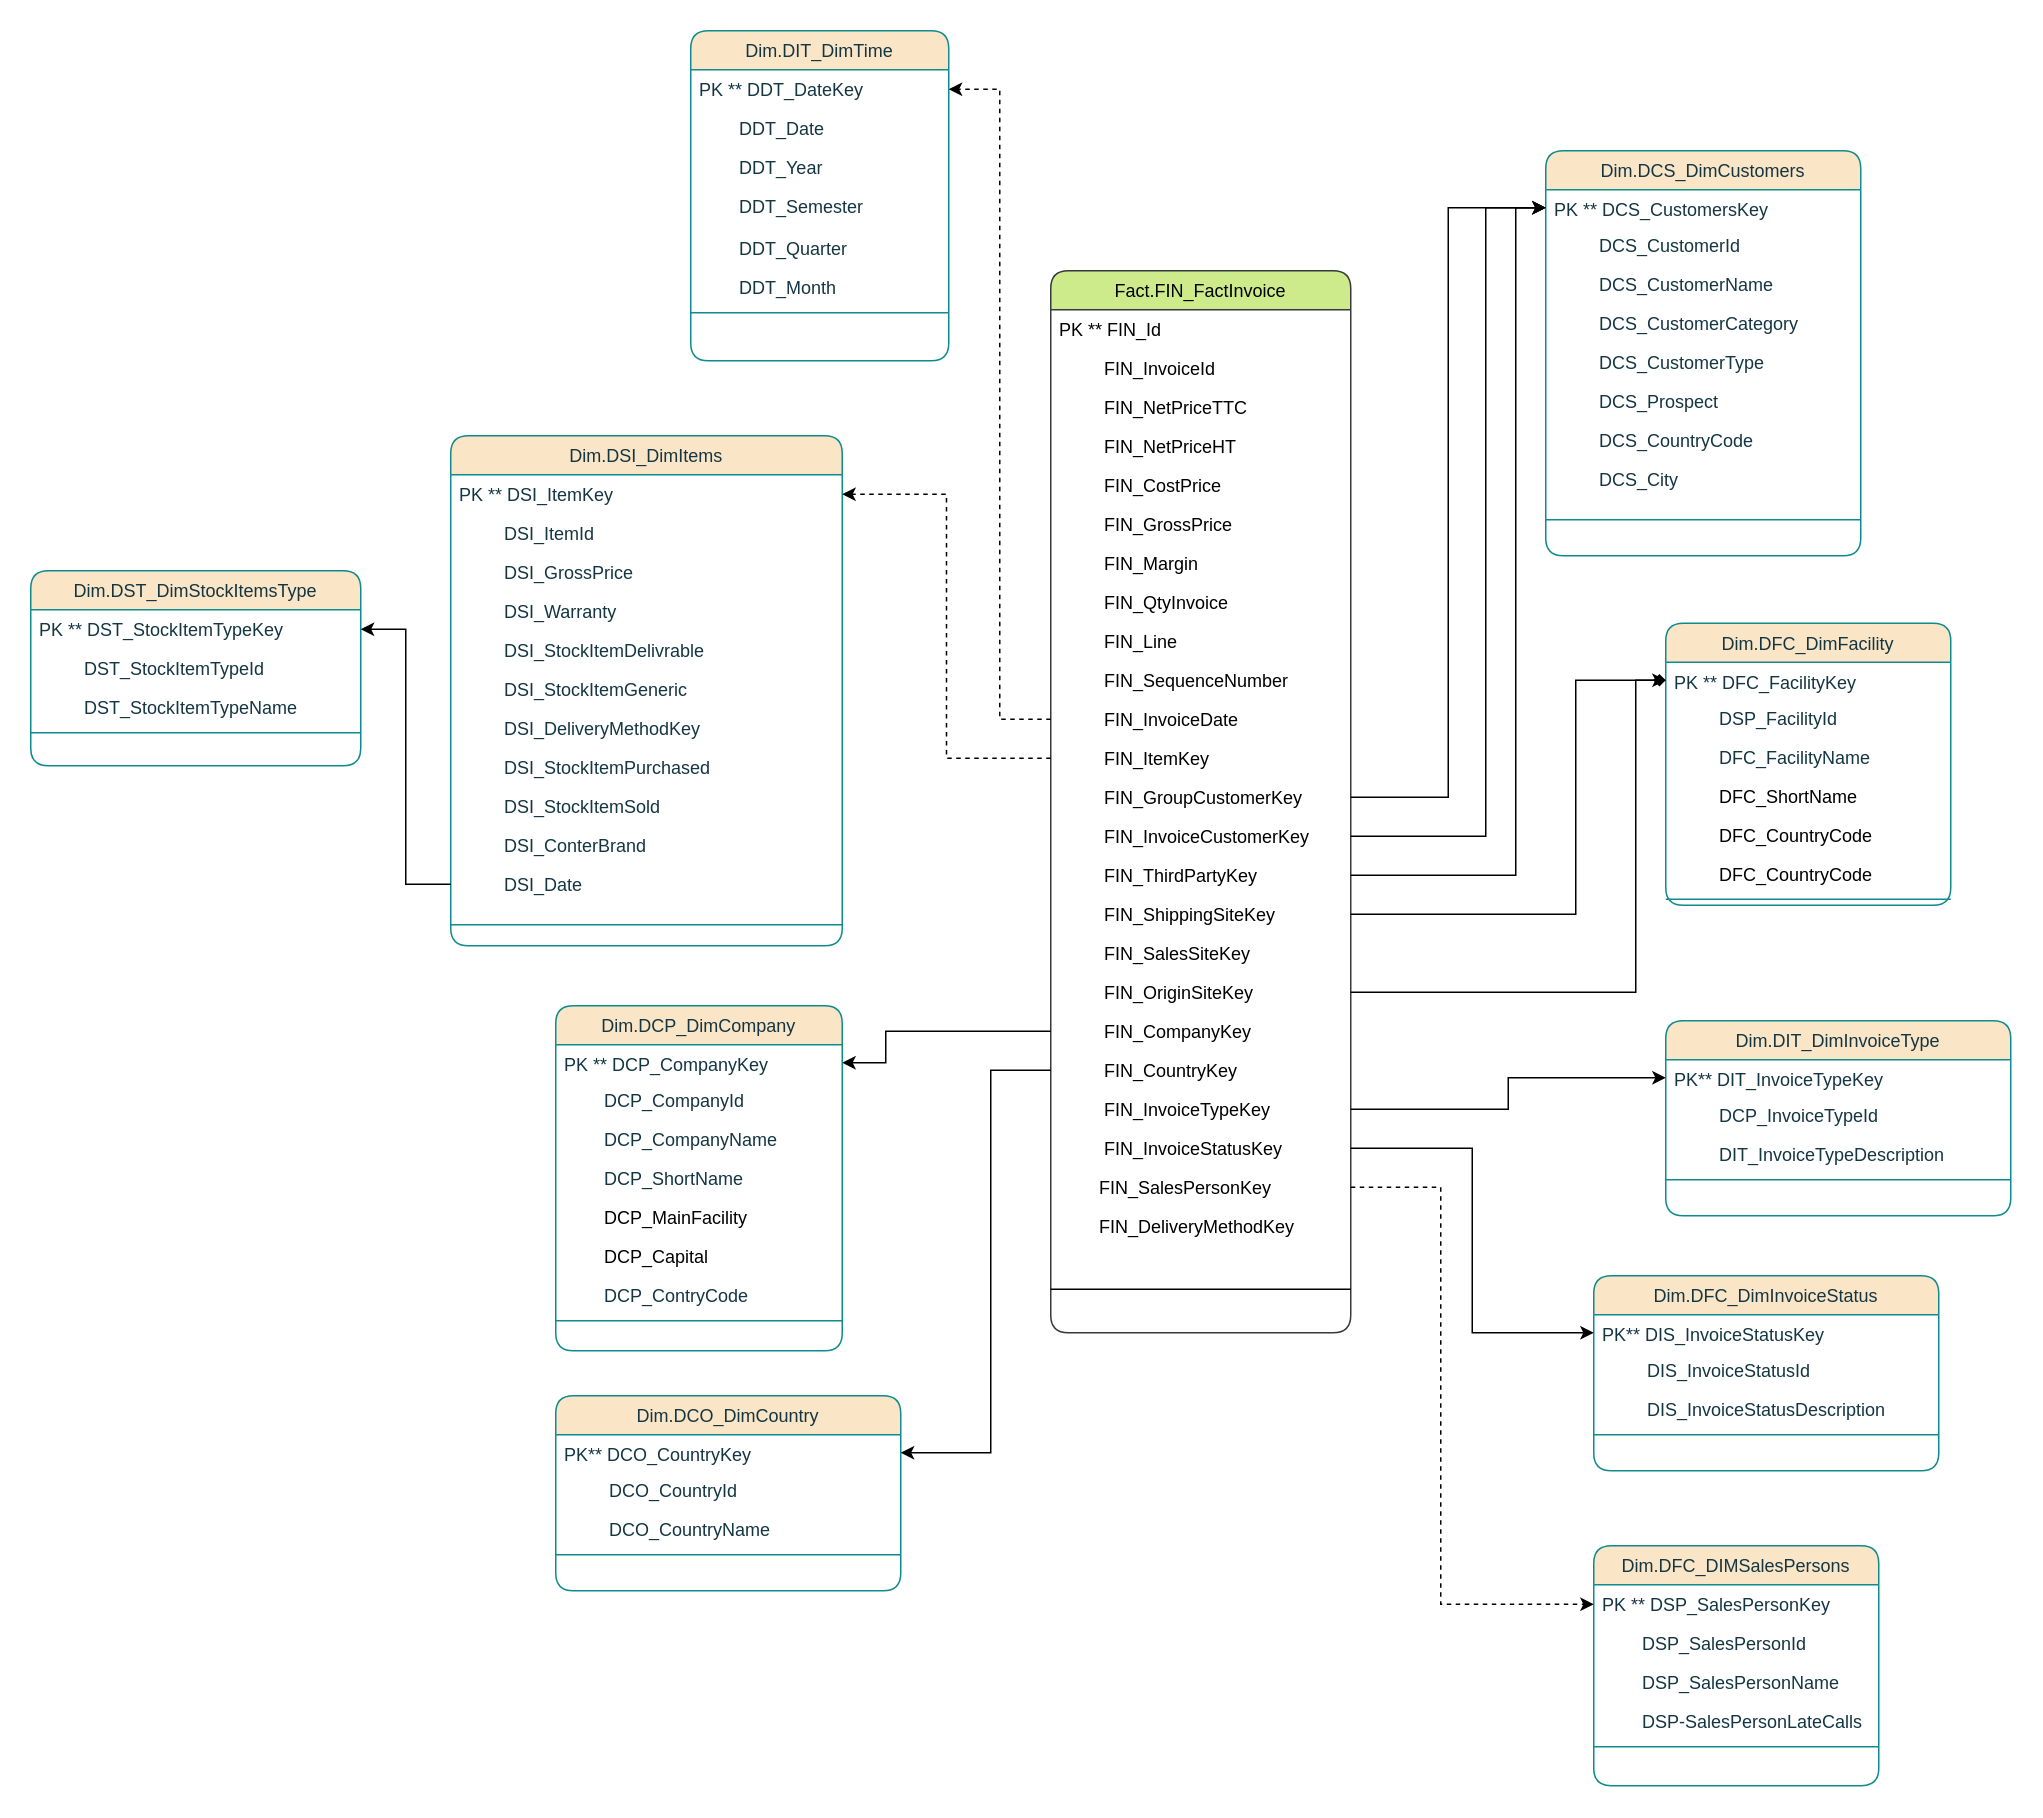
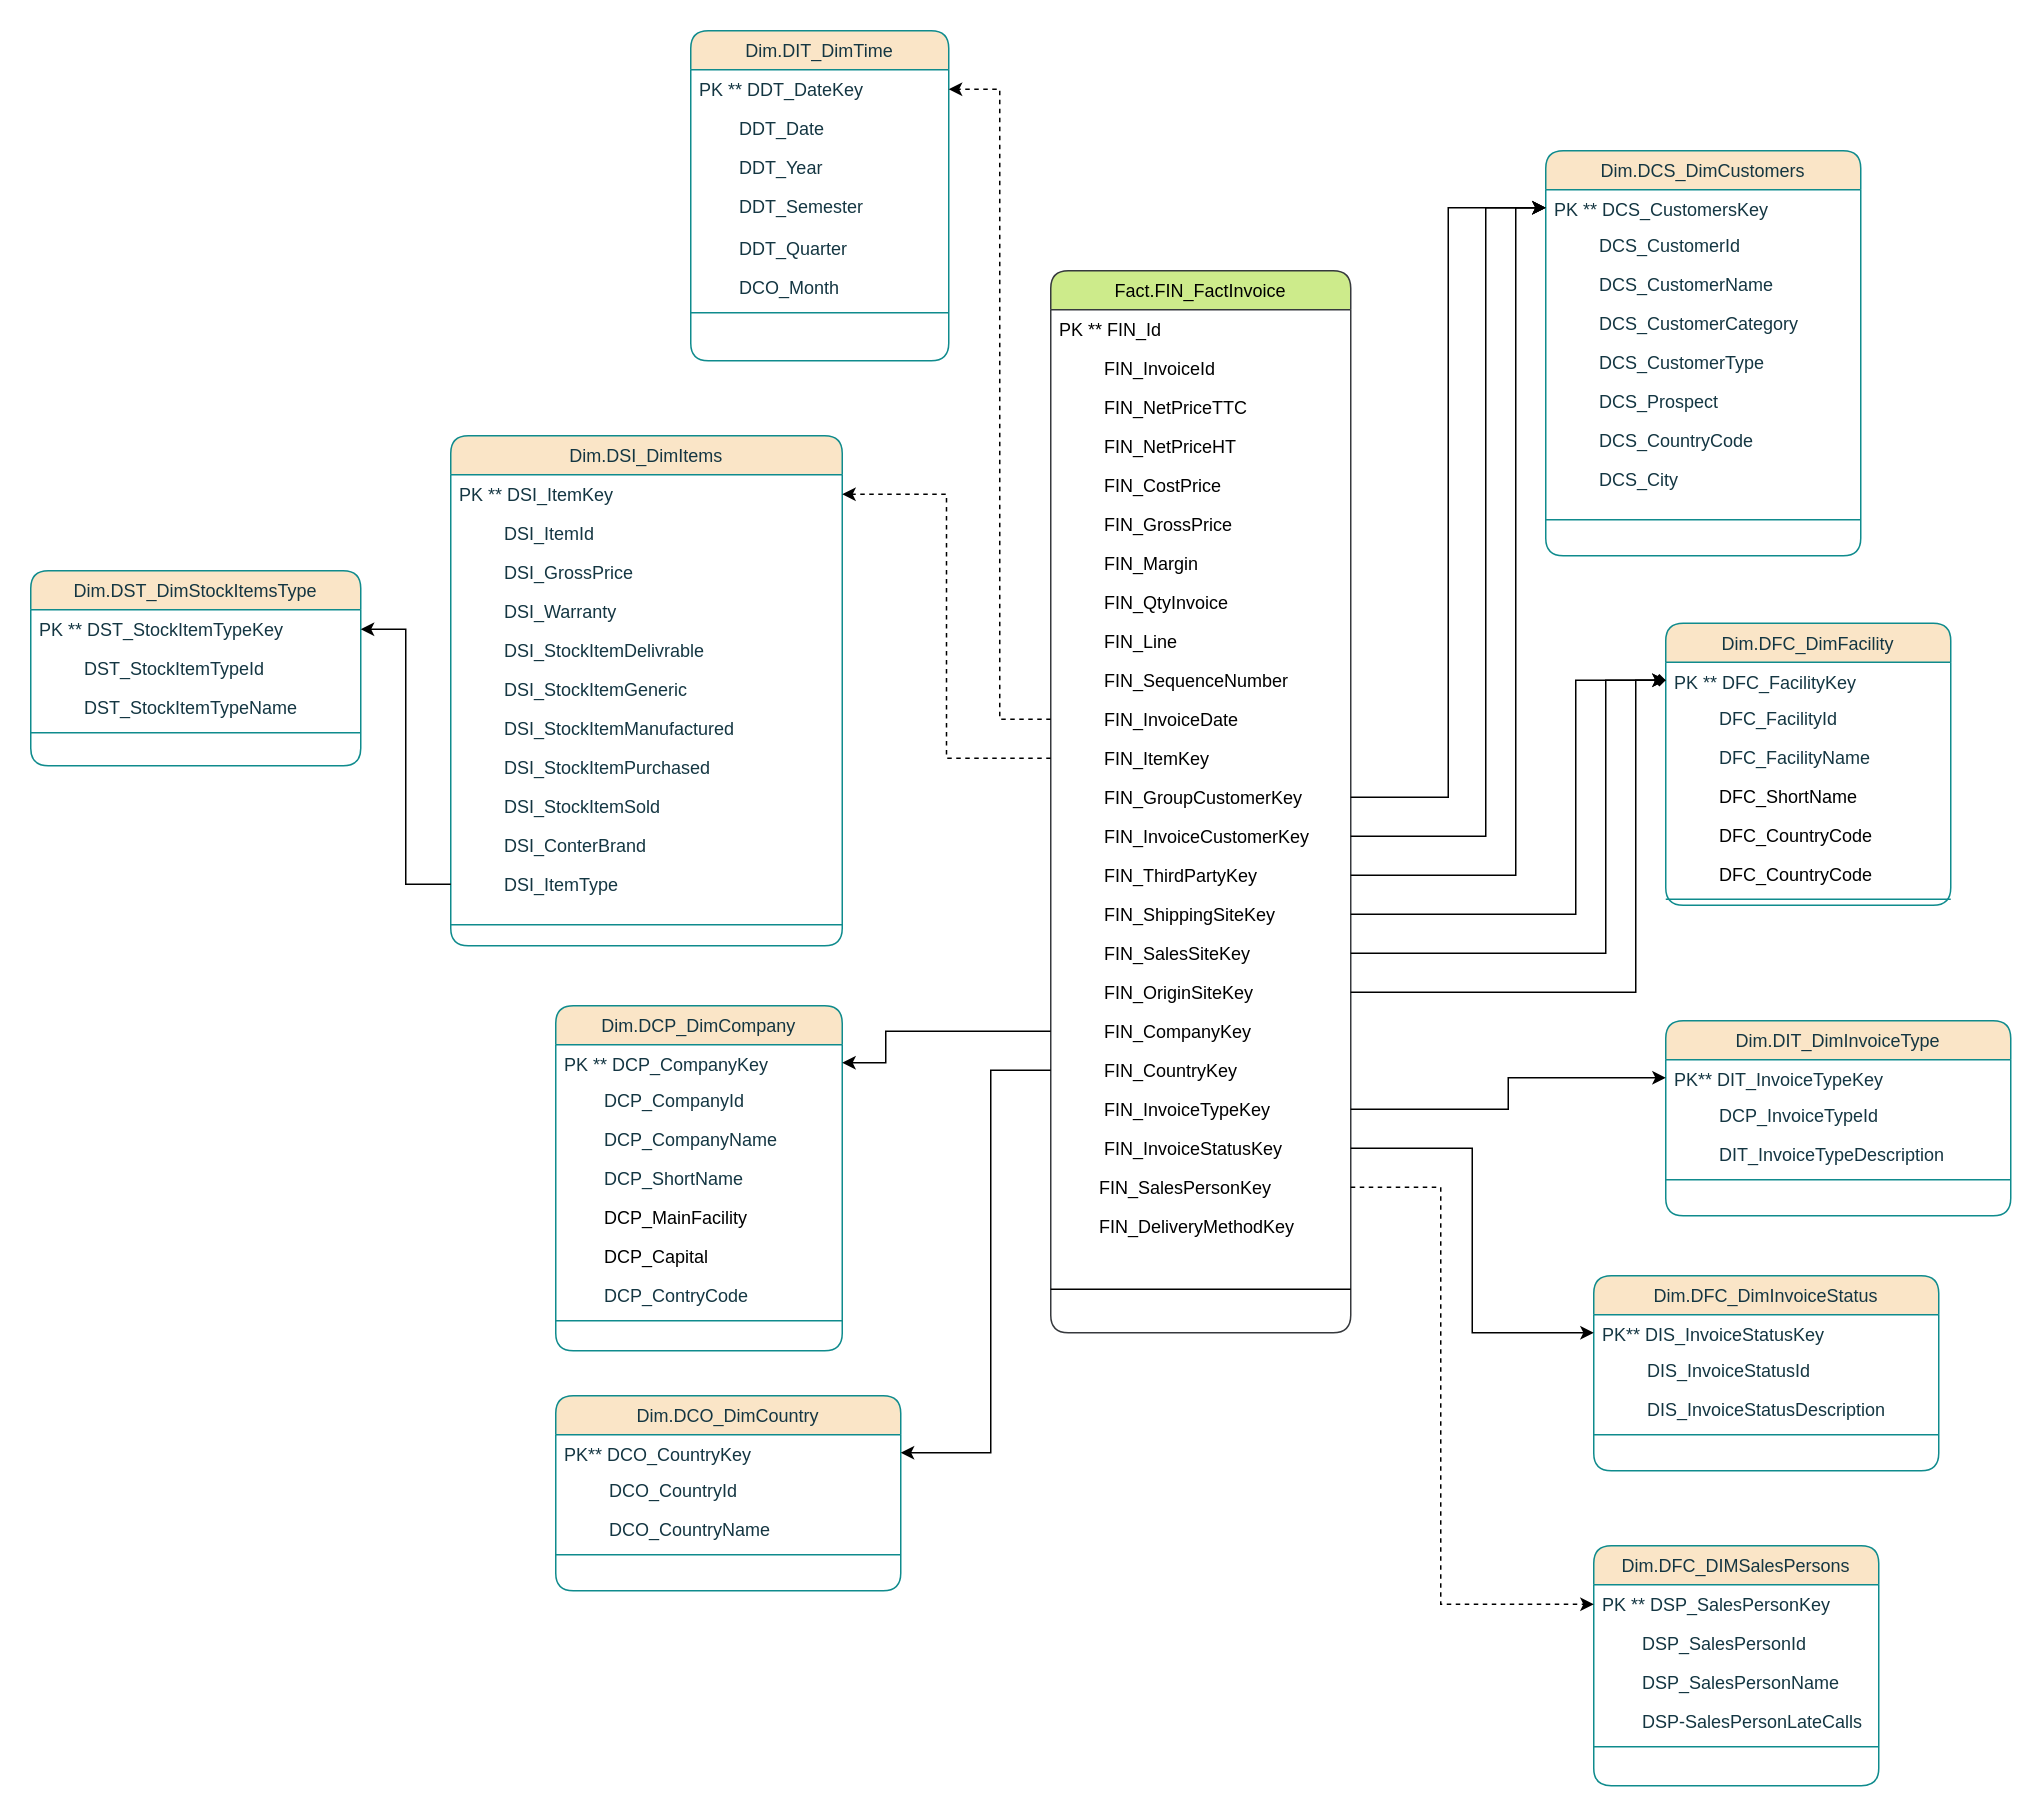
node "DDT_Month": label "DDT_Month" -> "DCO_Month"
node "DSP_FacilityId": label "DSP_FacilityId" -> "DFC_FacilityId"
node "DSI_DeliveryMethodKey": label "DSI_DeliveryMethodKey" -> "DSI_StockItemManufactured"
node "DSI_Date": label "DSI_Date" -> "DSI_ItemType"
edge "FIN_SalesSiteKey" -> "PK ** DFC_FacilityKey": added
